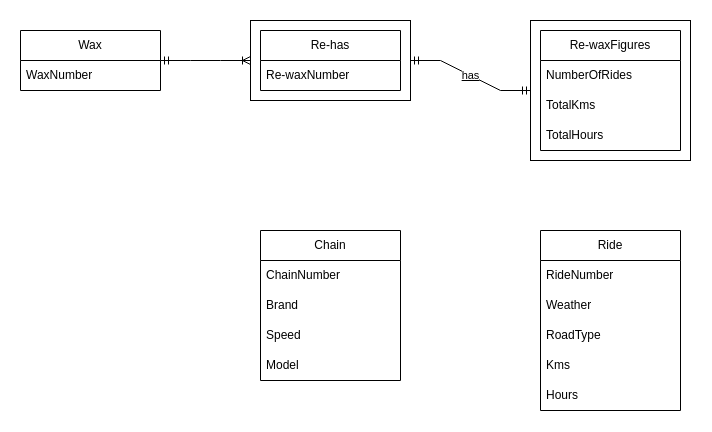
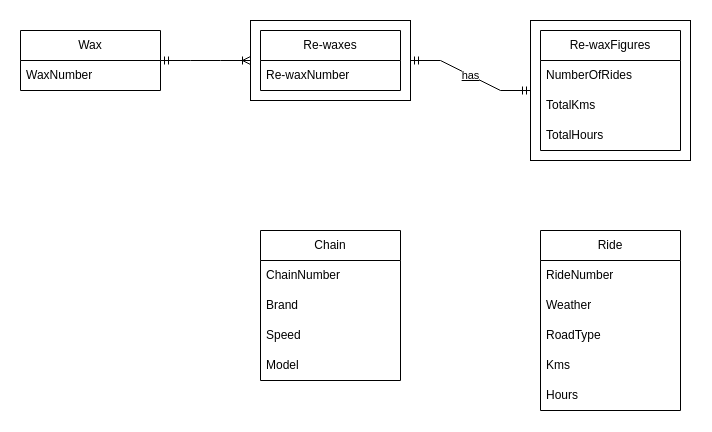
node "Re-has": label "Re-has" -> "Re-waxes"
